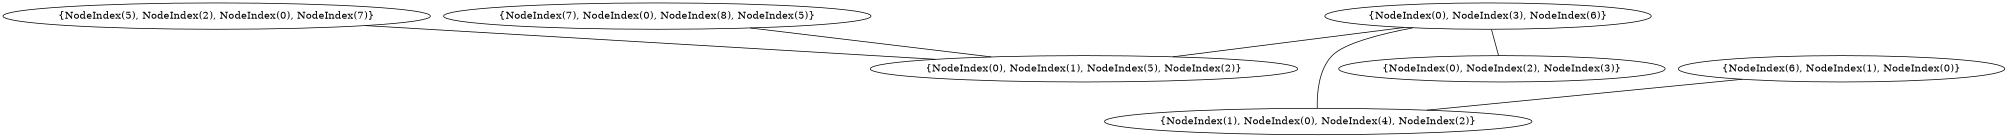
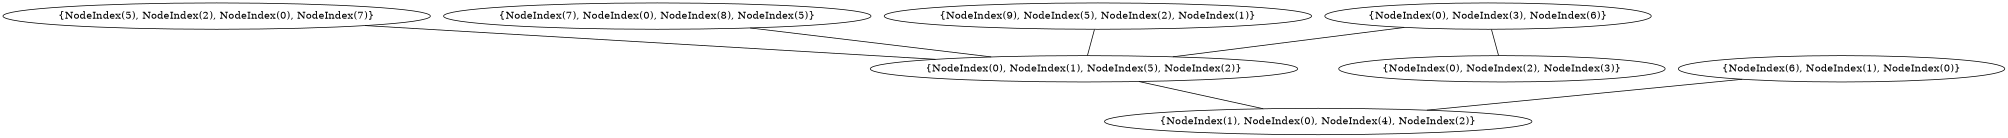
node "{NodeIndex(9), NodeIndex(5), NodeIndex(2), NodeIndex(1)}": added
edge "{NodeIndex(0), NodeIndex(3), NodeIndex(6)}" -- "{NodeIndex(1), NodeIndex(0), NodeIndex(4), NodeIndex(2)}": now "{NodeIndex(0), NodeIndex(1), NodeIndex(5), NodeIndex(2)}" -- "{NodeIndex(1), NodeIndex(0), NodeIndex(4), NodeIndex(2)}"
